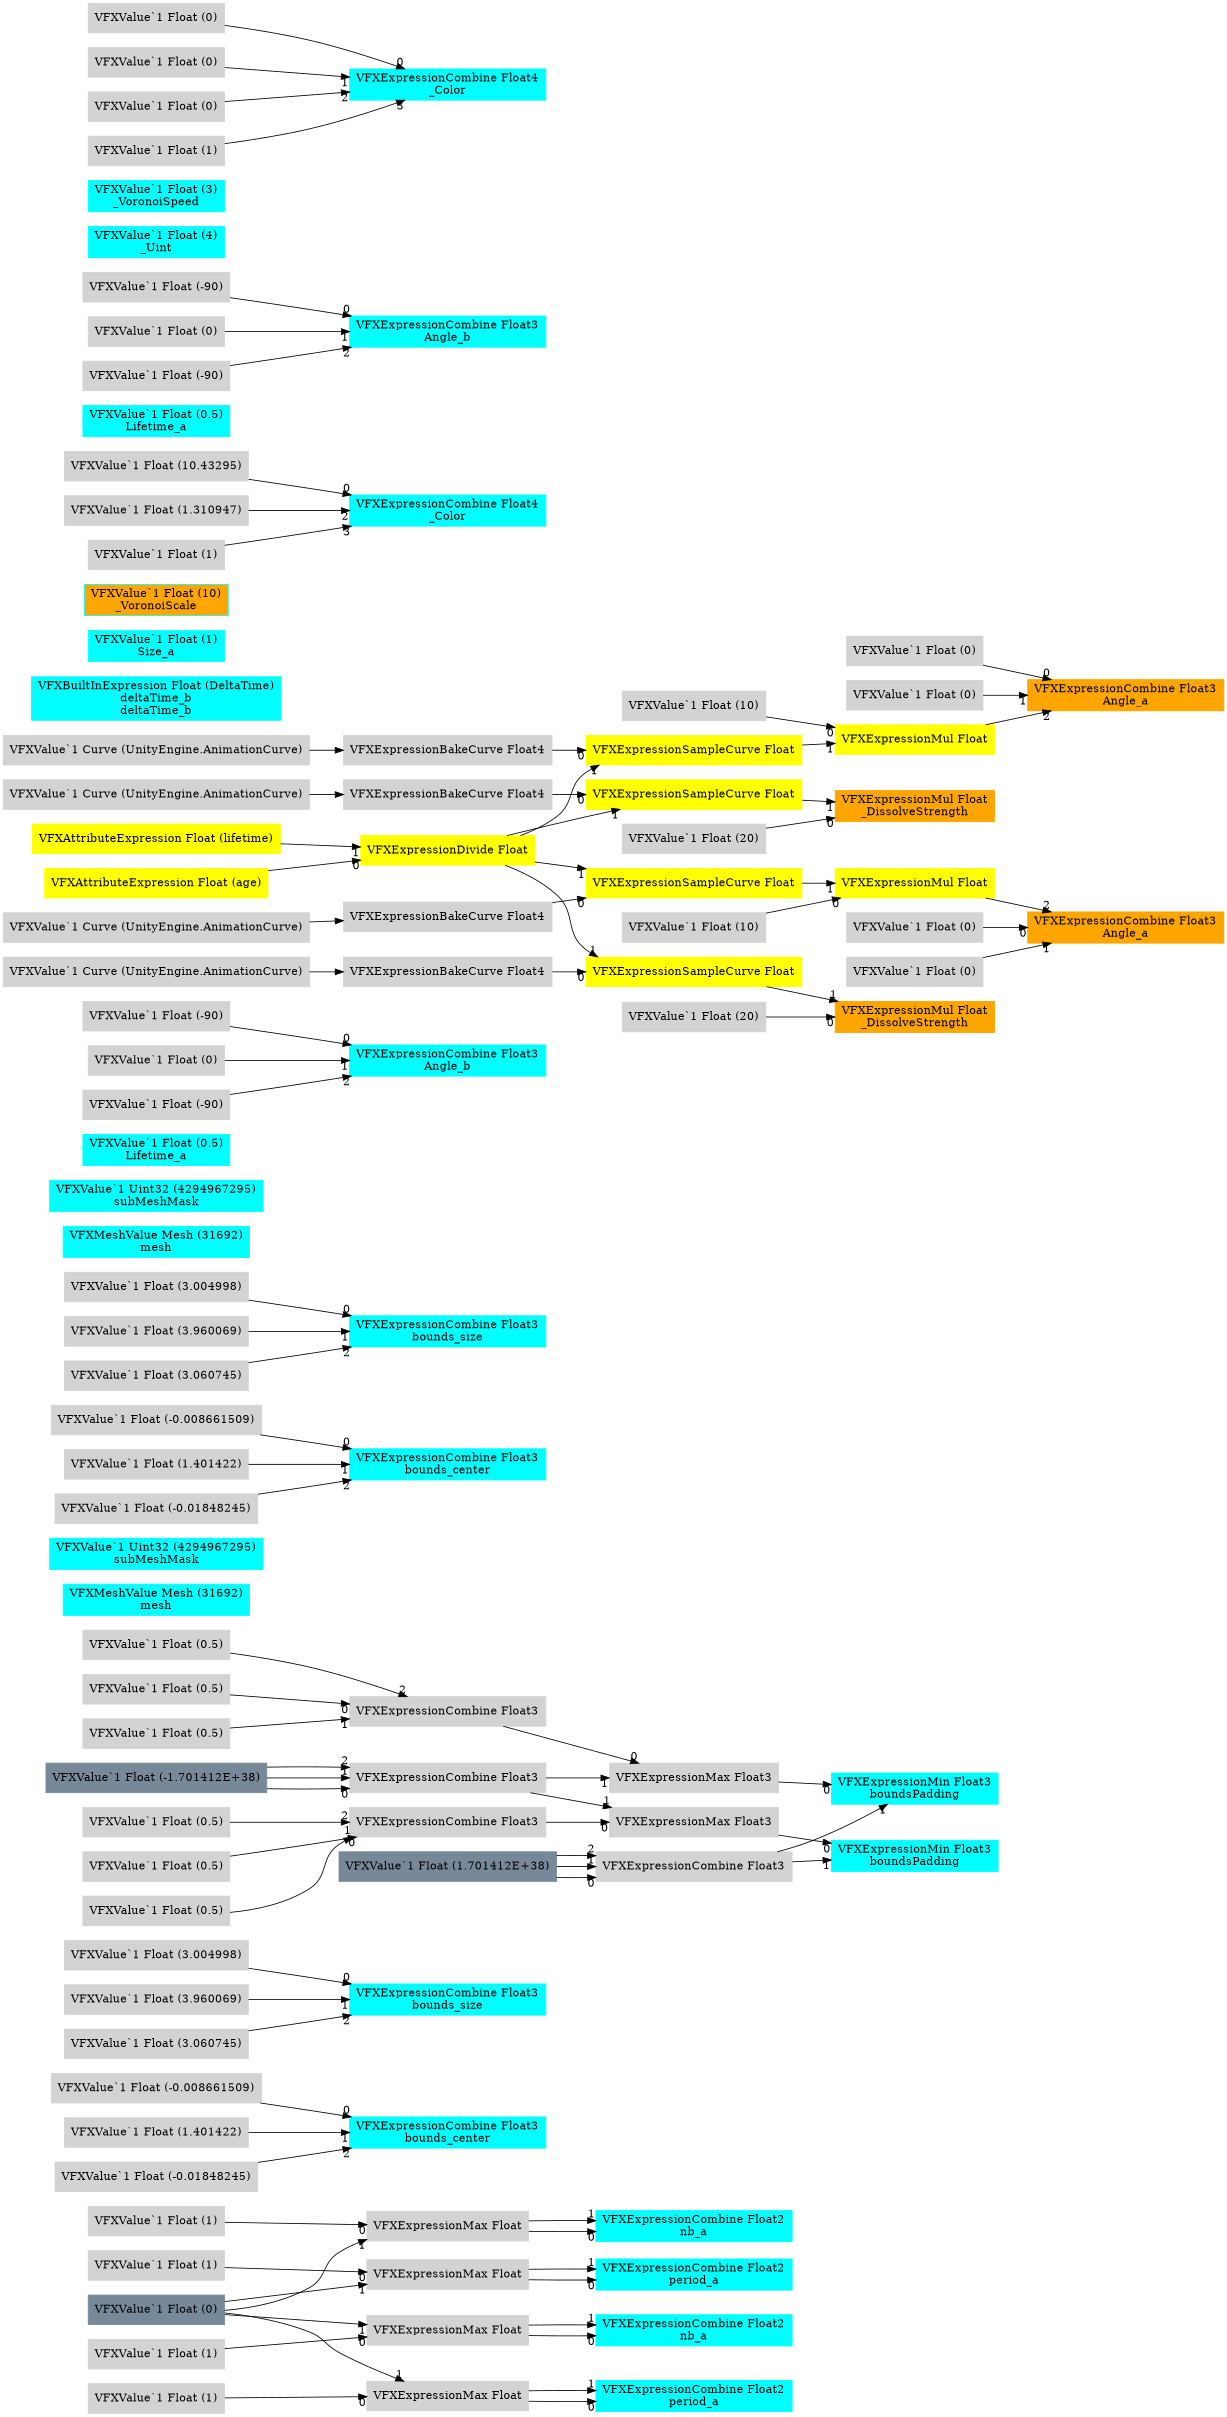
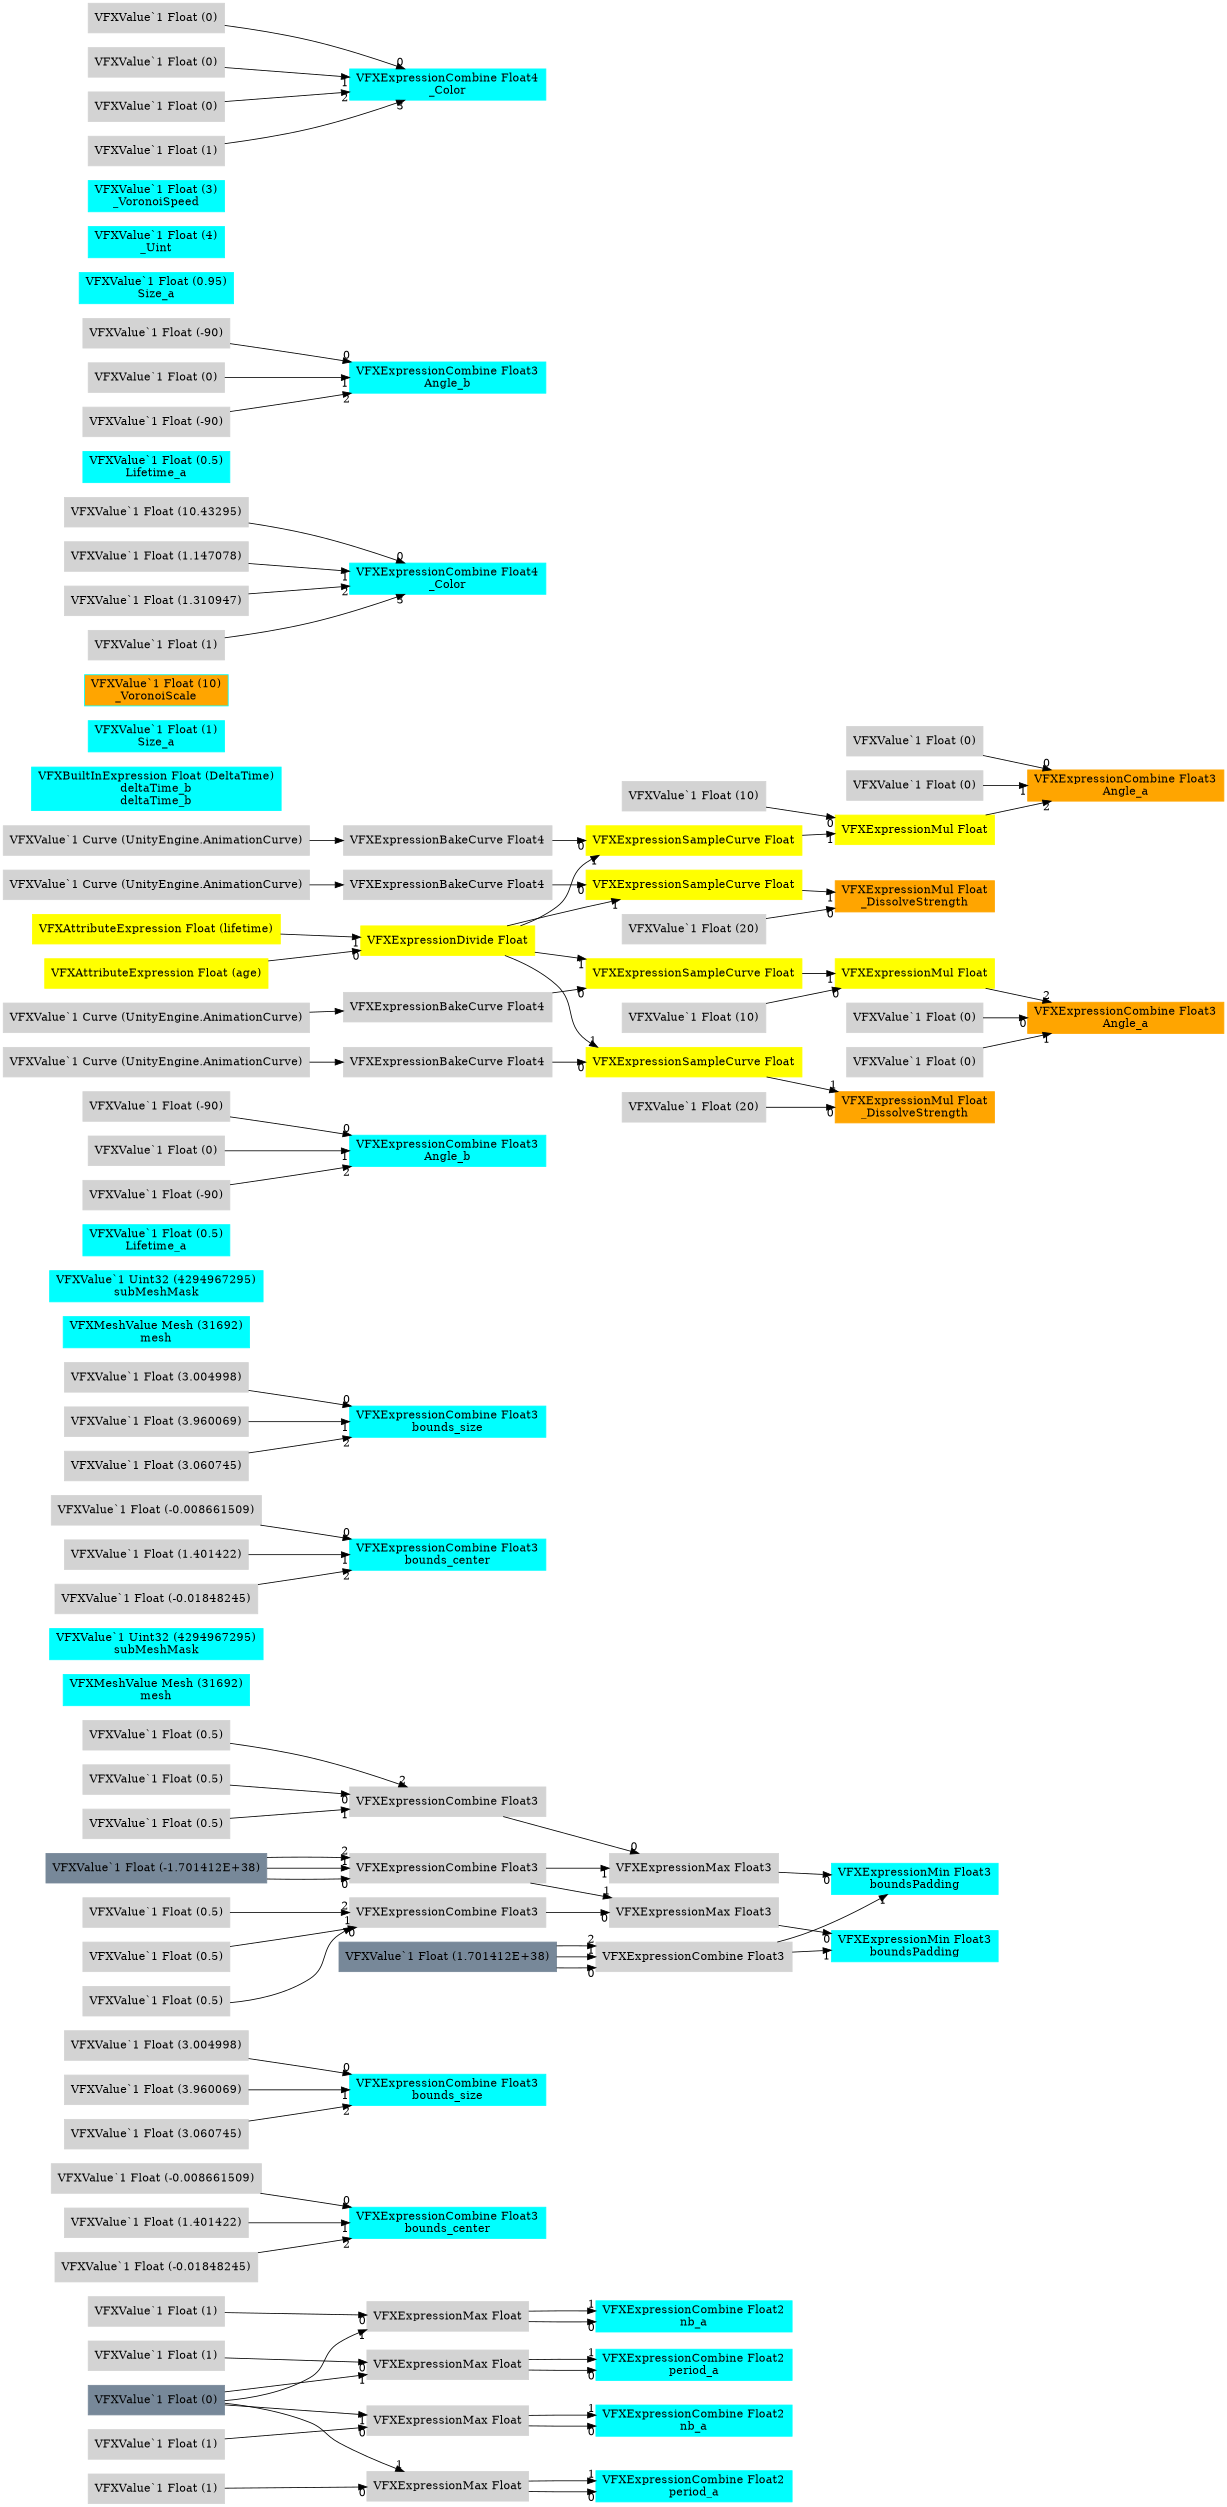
node "VFXValue`1 Float (0.95) Size_a": added
node "VFXValue`1 Float (1.147078)": added
